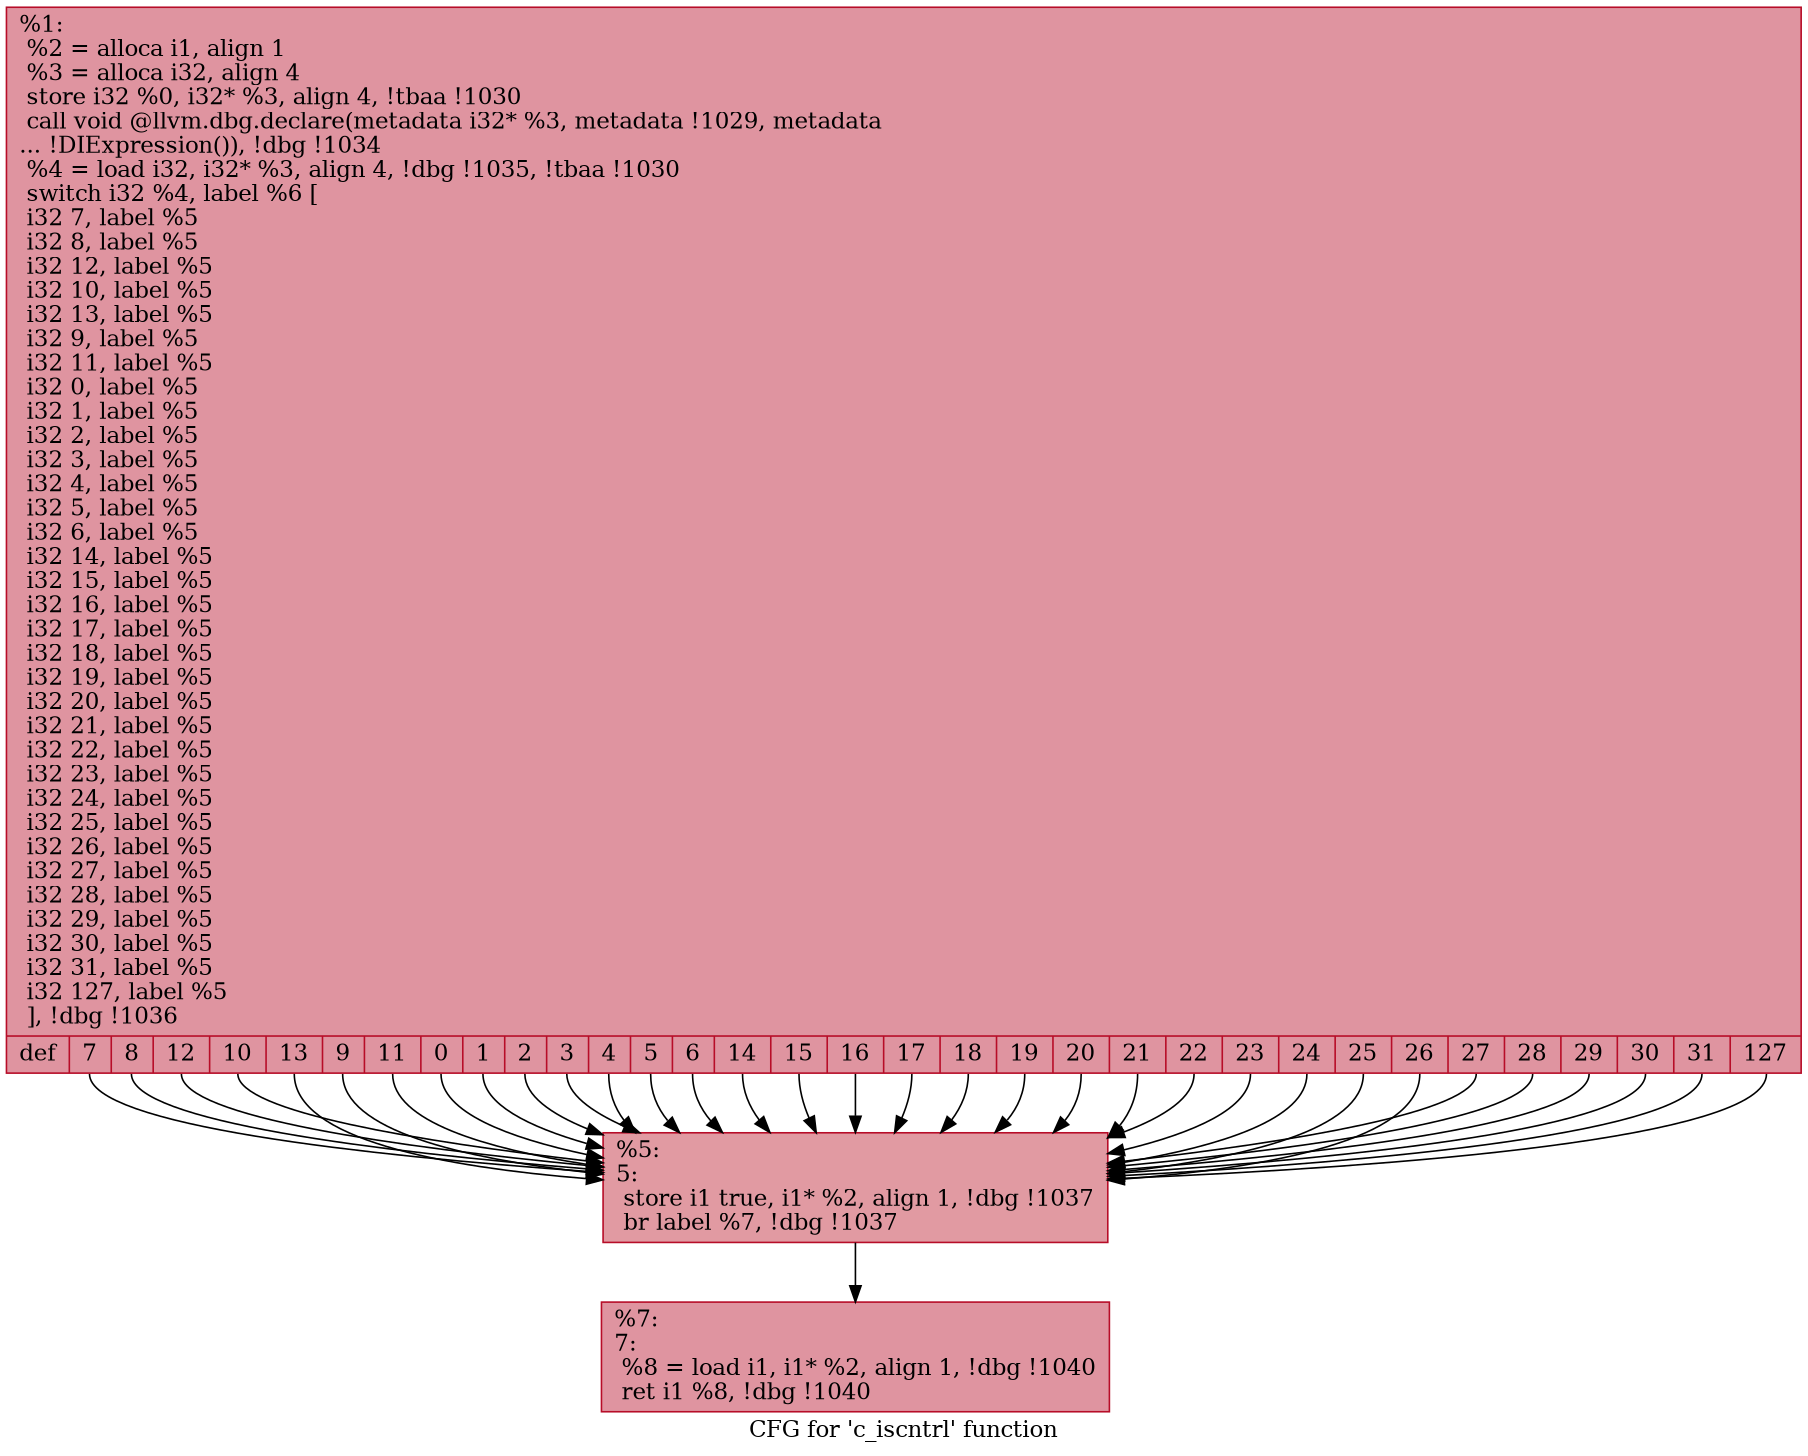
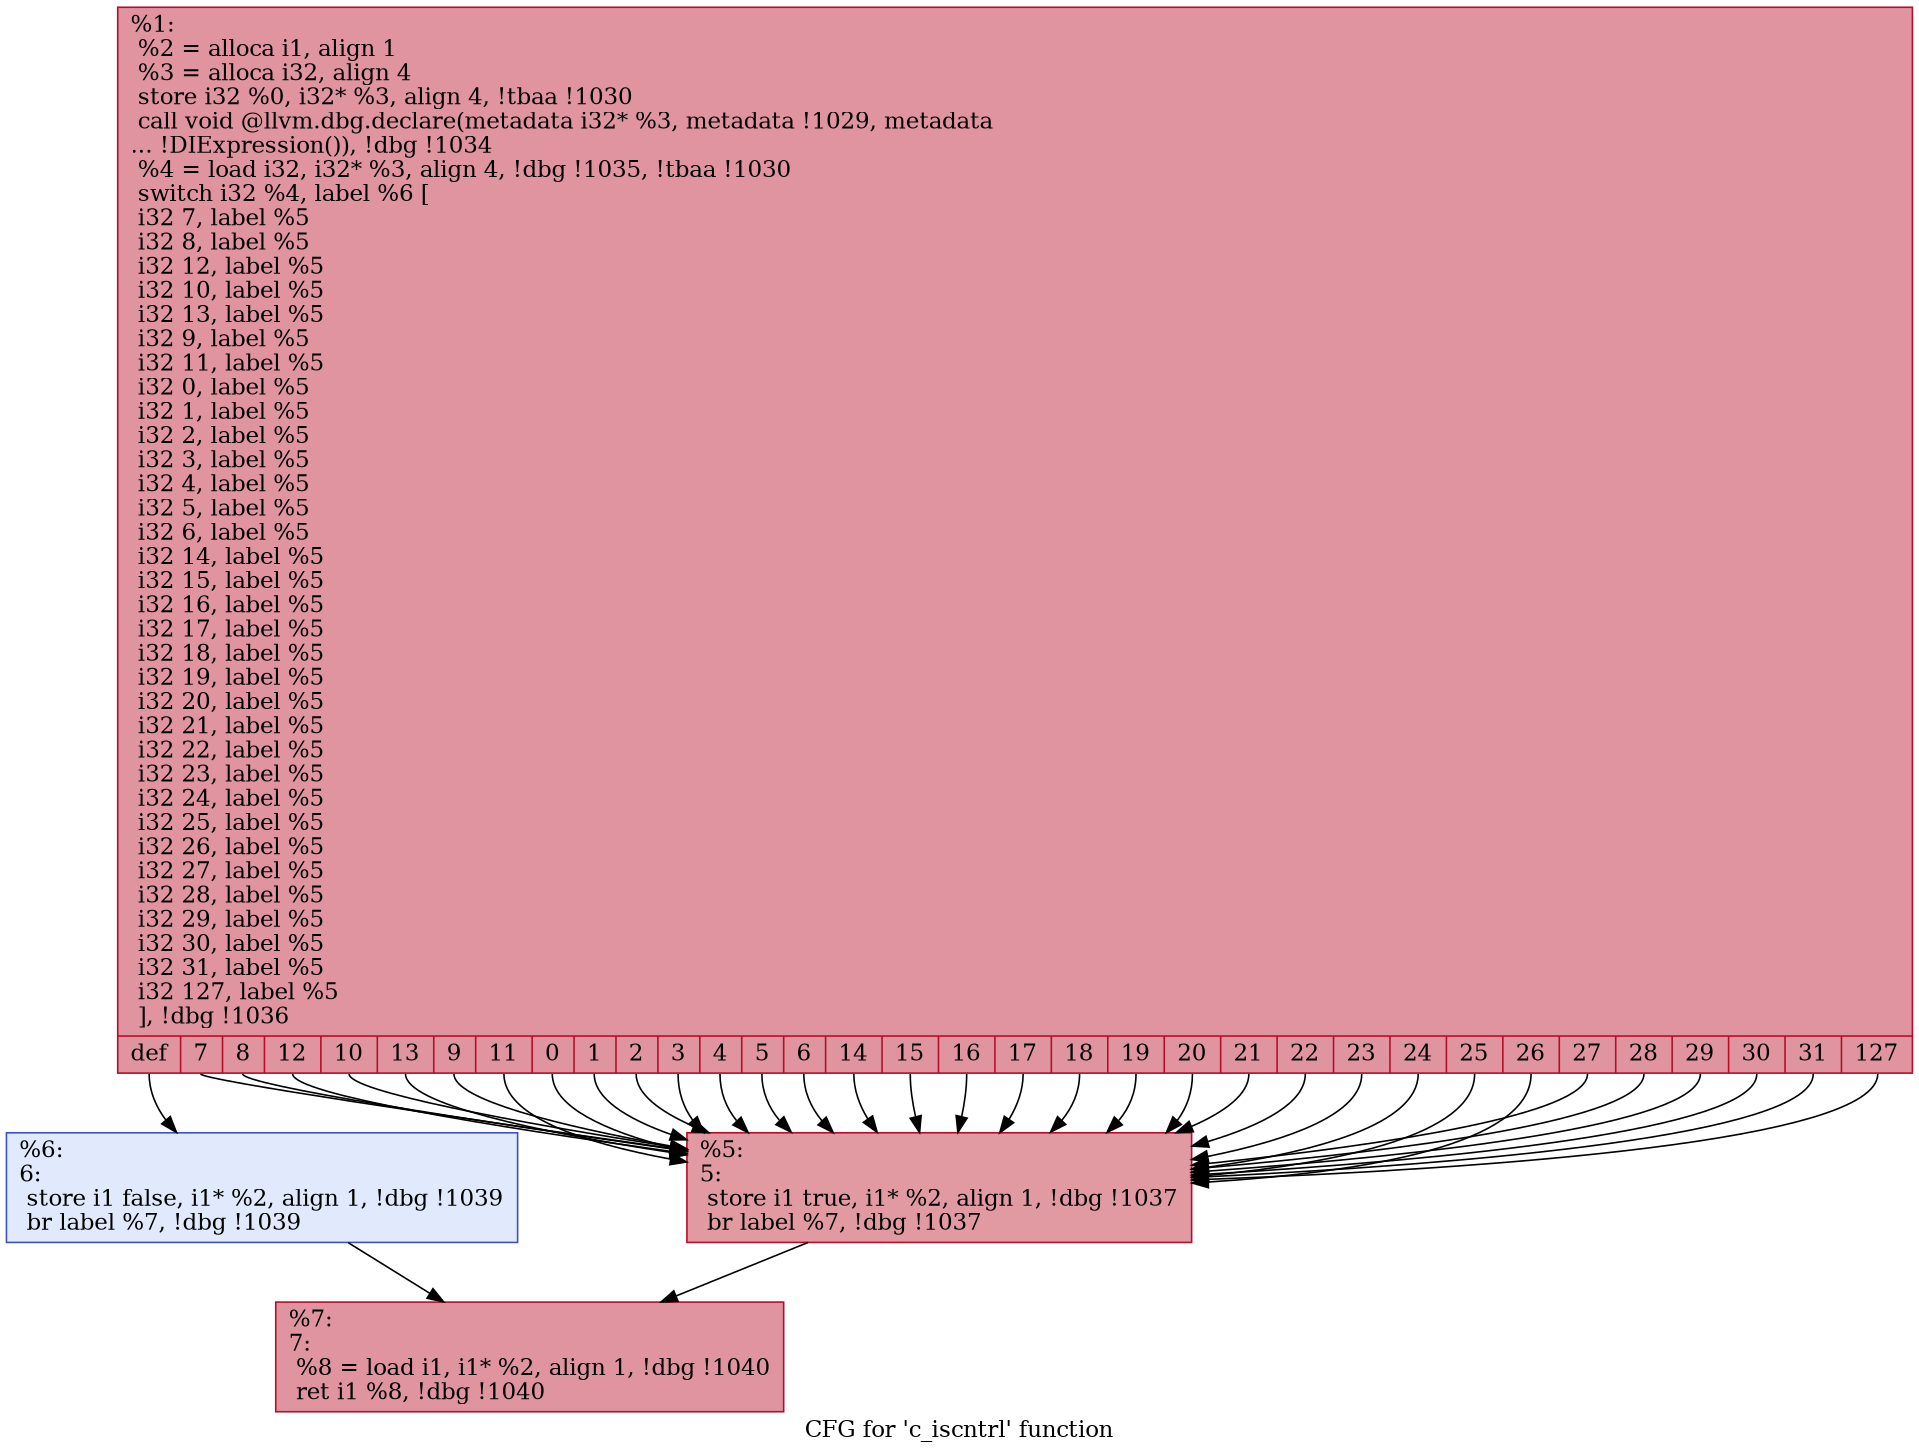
node "%6:": added
